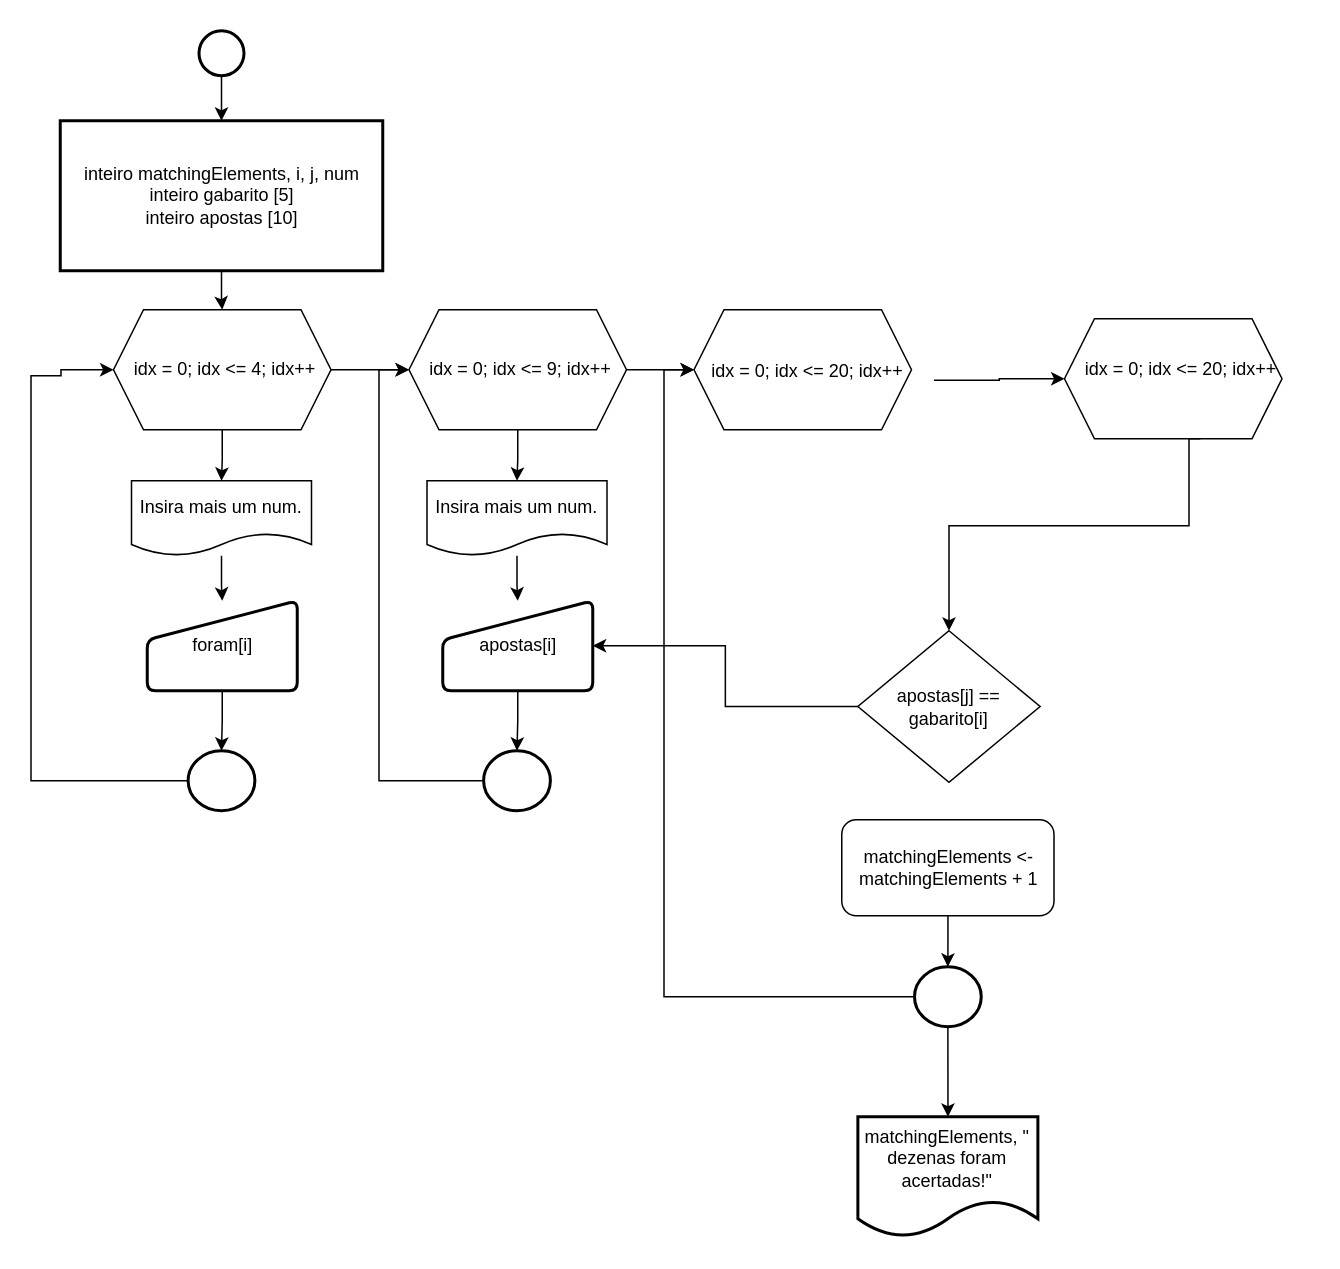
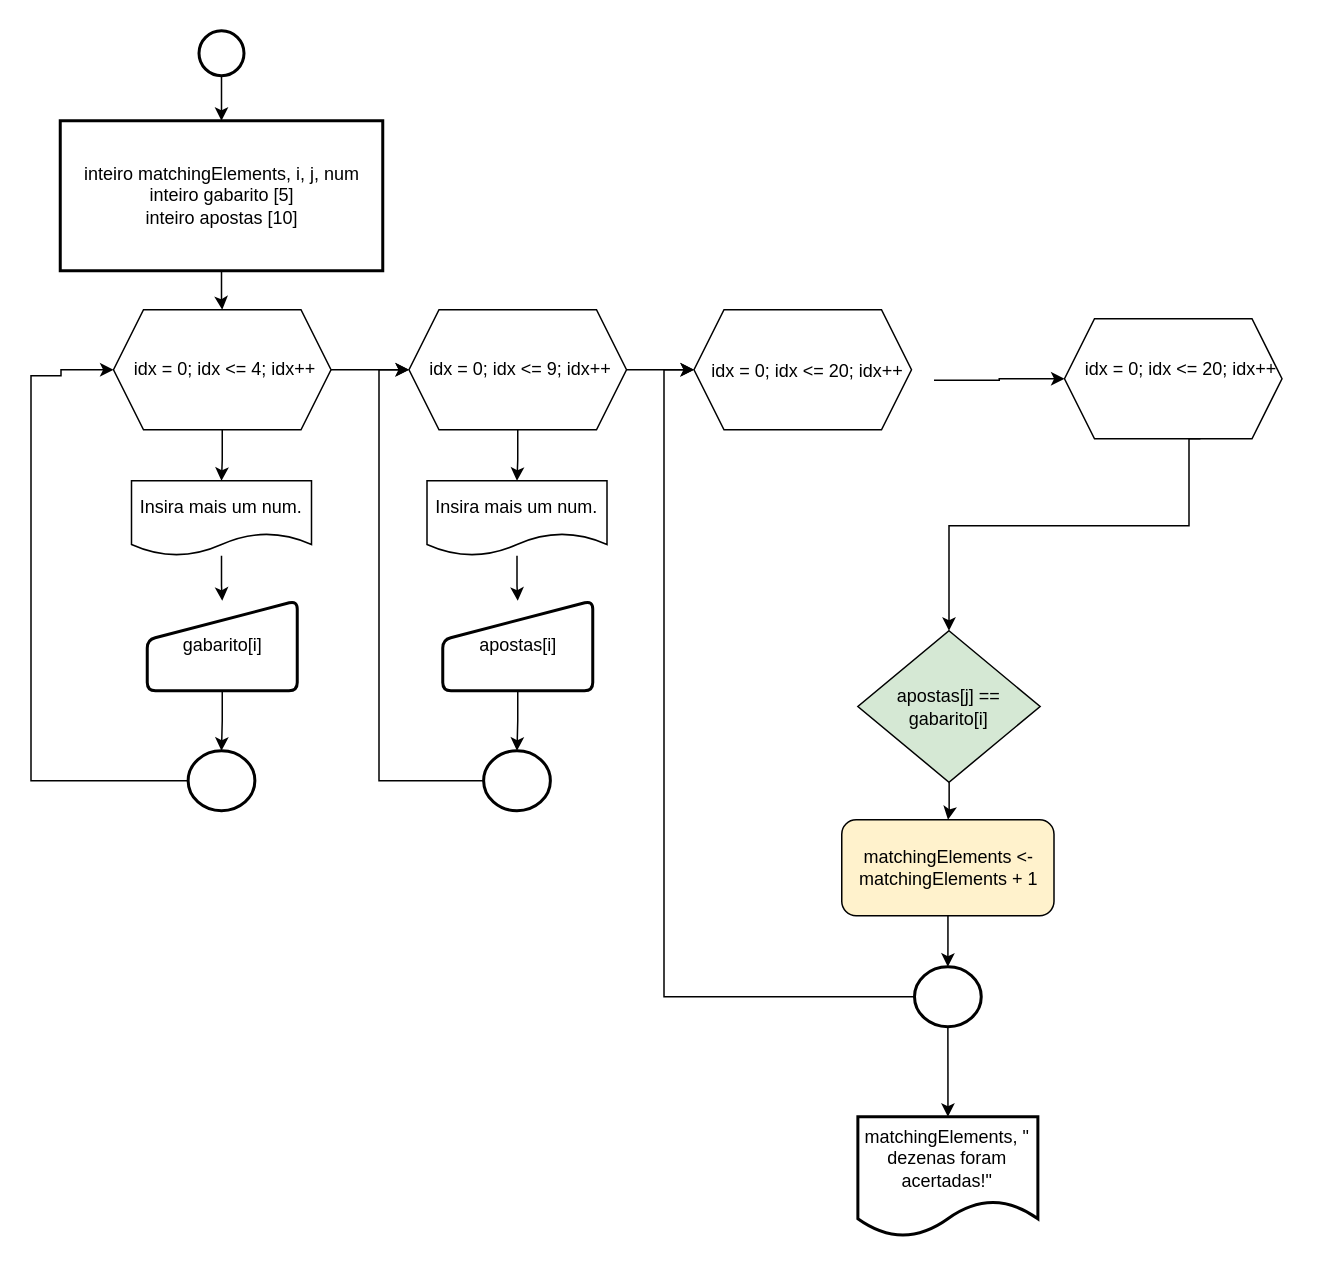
node "foram[i]": label "foram[i]" -> "gabarito[i]"
edge "apostas[j] == gabarito[i]" -> "apostas[i]": now "apostas[j] == gabarito[i]" -> "matchingElements <- matchingElements + 1"
node "apostas[j] == gabarito[i]": fillcolor #ffffff -> #d5e8d4
node "matchingElements <- matchingElements + 1": fillcolor #ffffff -> #fff2cc
